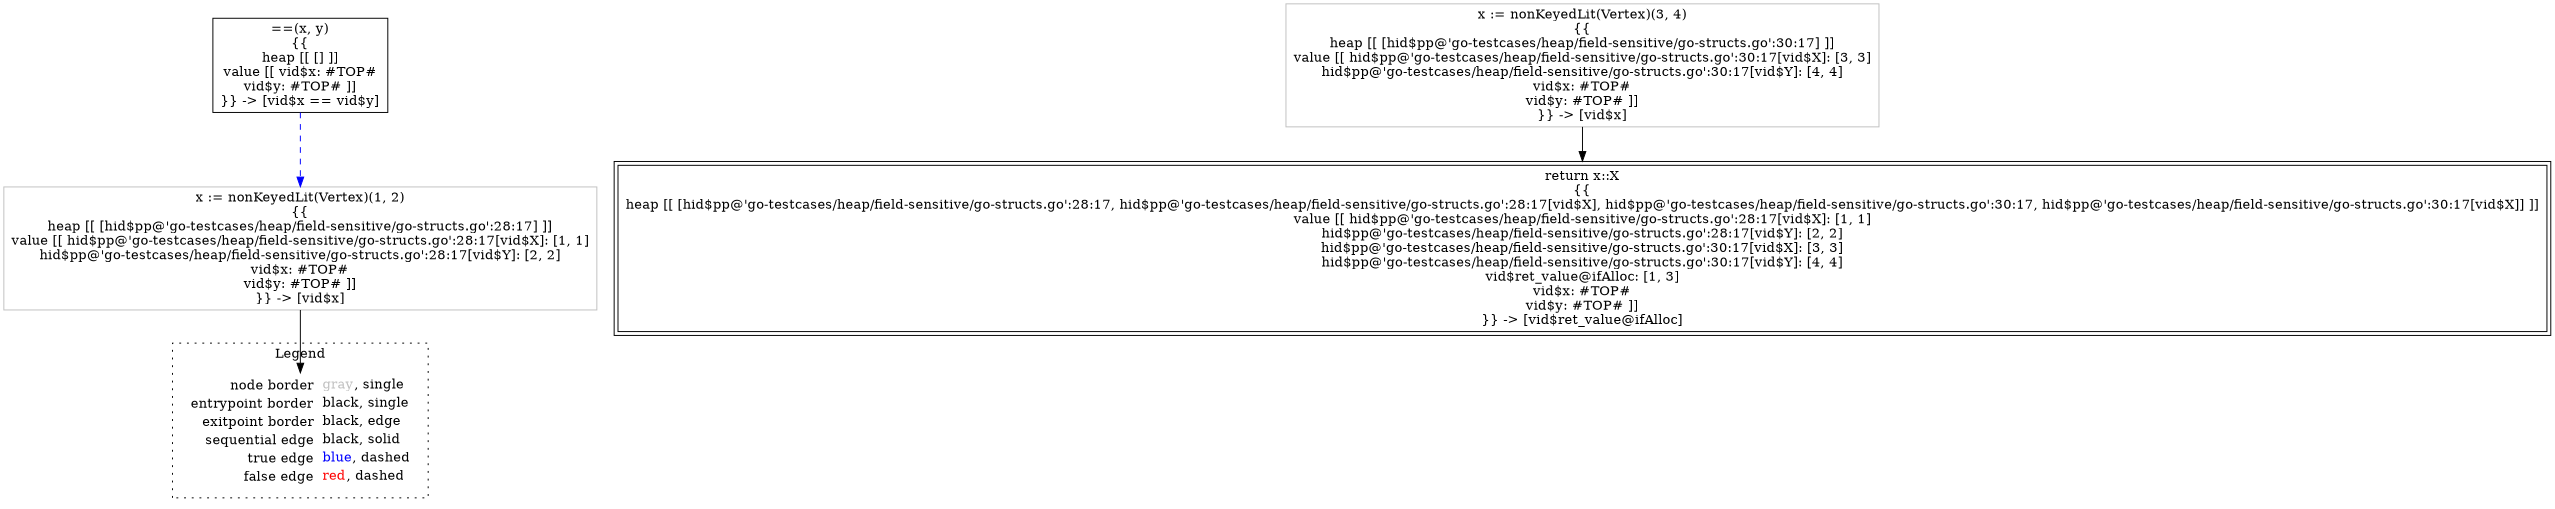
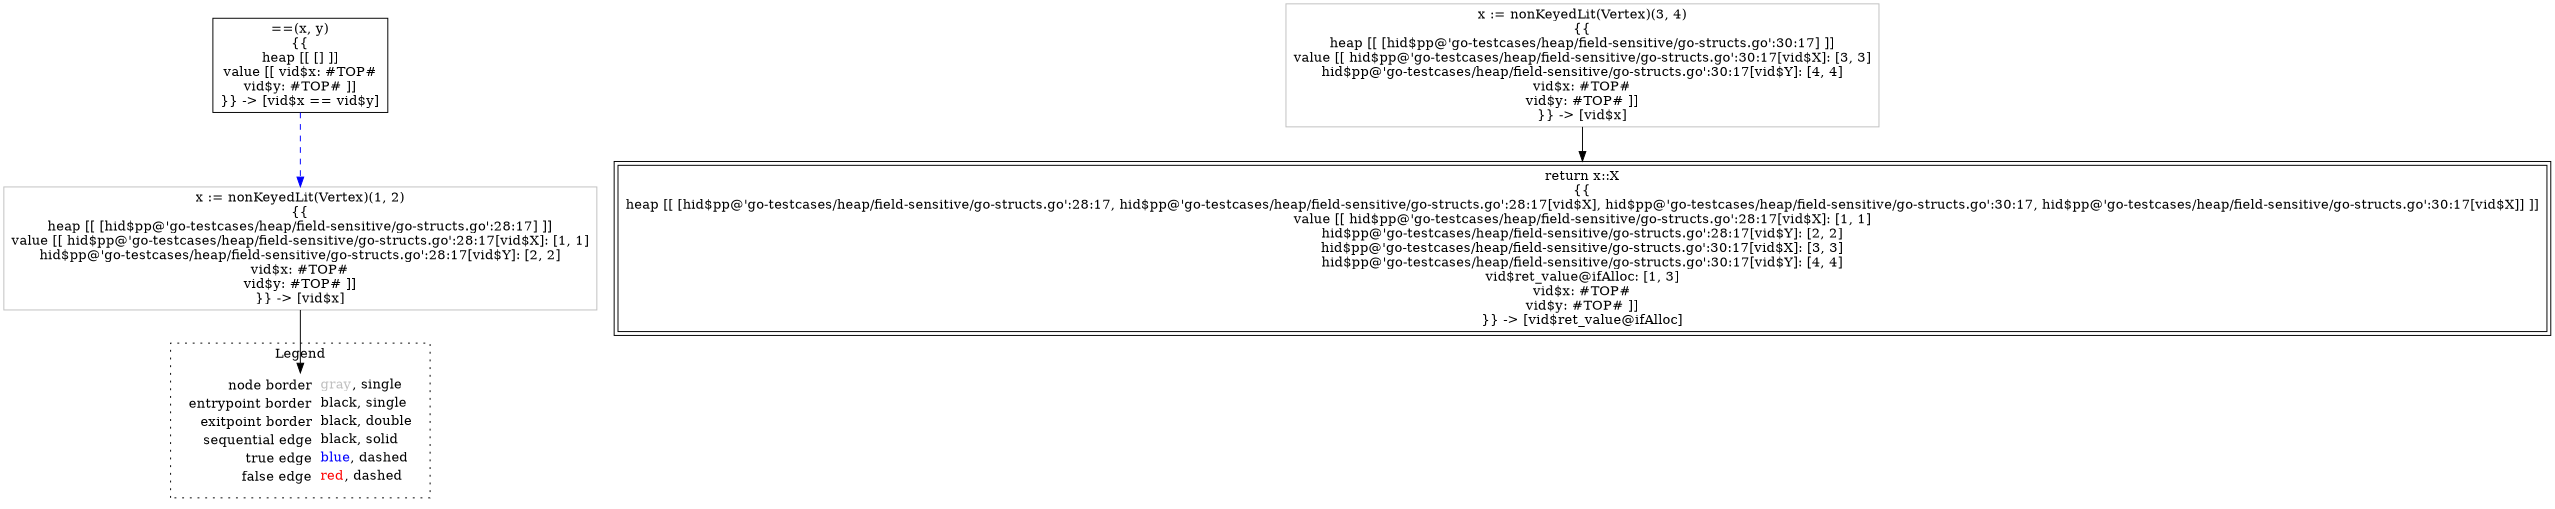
node "node border": text ", edge" -> ", double"
